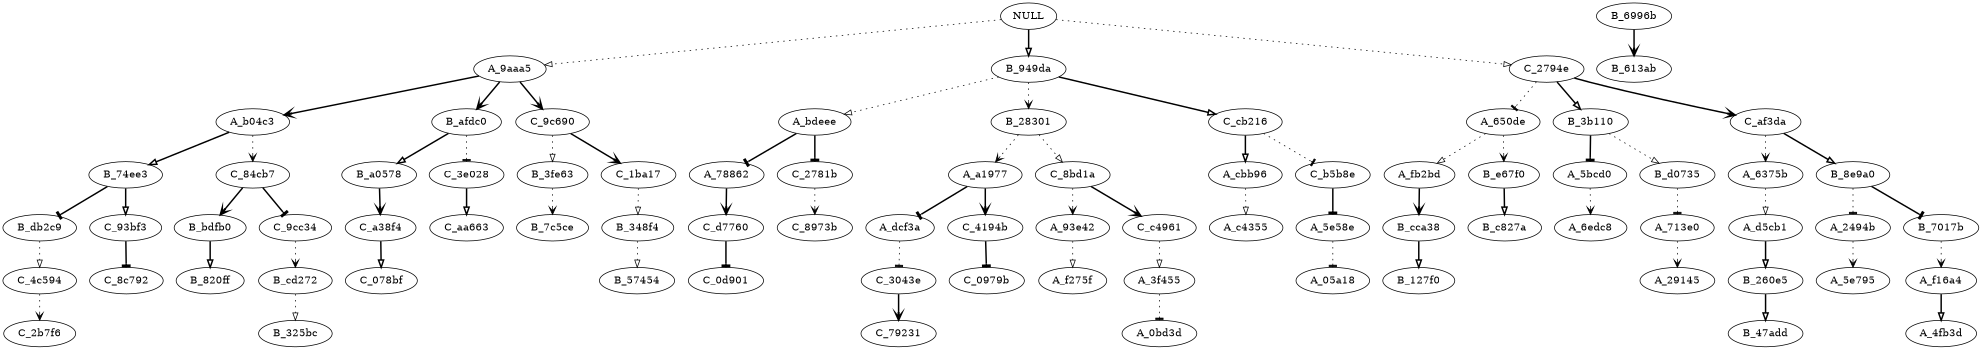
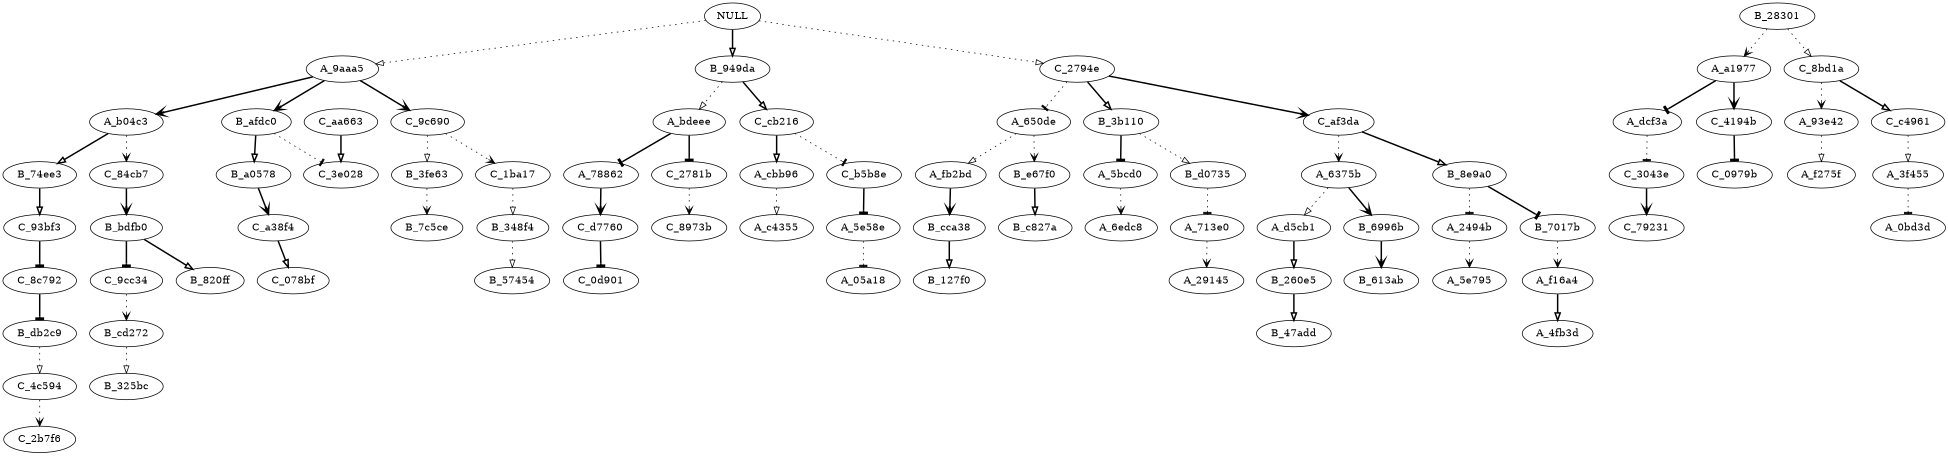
edge "B_949da" -> "B_28301": removed
edge "C_9c690" -> "C_1ba17": style bold -> dotted
edge "C_3e028" -> "C_aa663": reversed
edge "C_8bd1a" -> "C_c4961": arrowhead vee -> onormal
edge "A_6375b" -> "B_6996b": added
edge "B_74ee3" -> "B_db2c9": now "C_8c792" -> "B_db2c9"
edge "C_84cb7" -> "C_9cc34": now "B_bdfb0" -> "C_9cc34"
